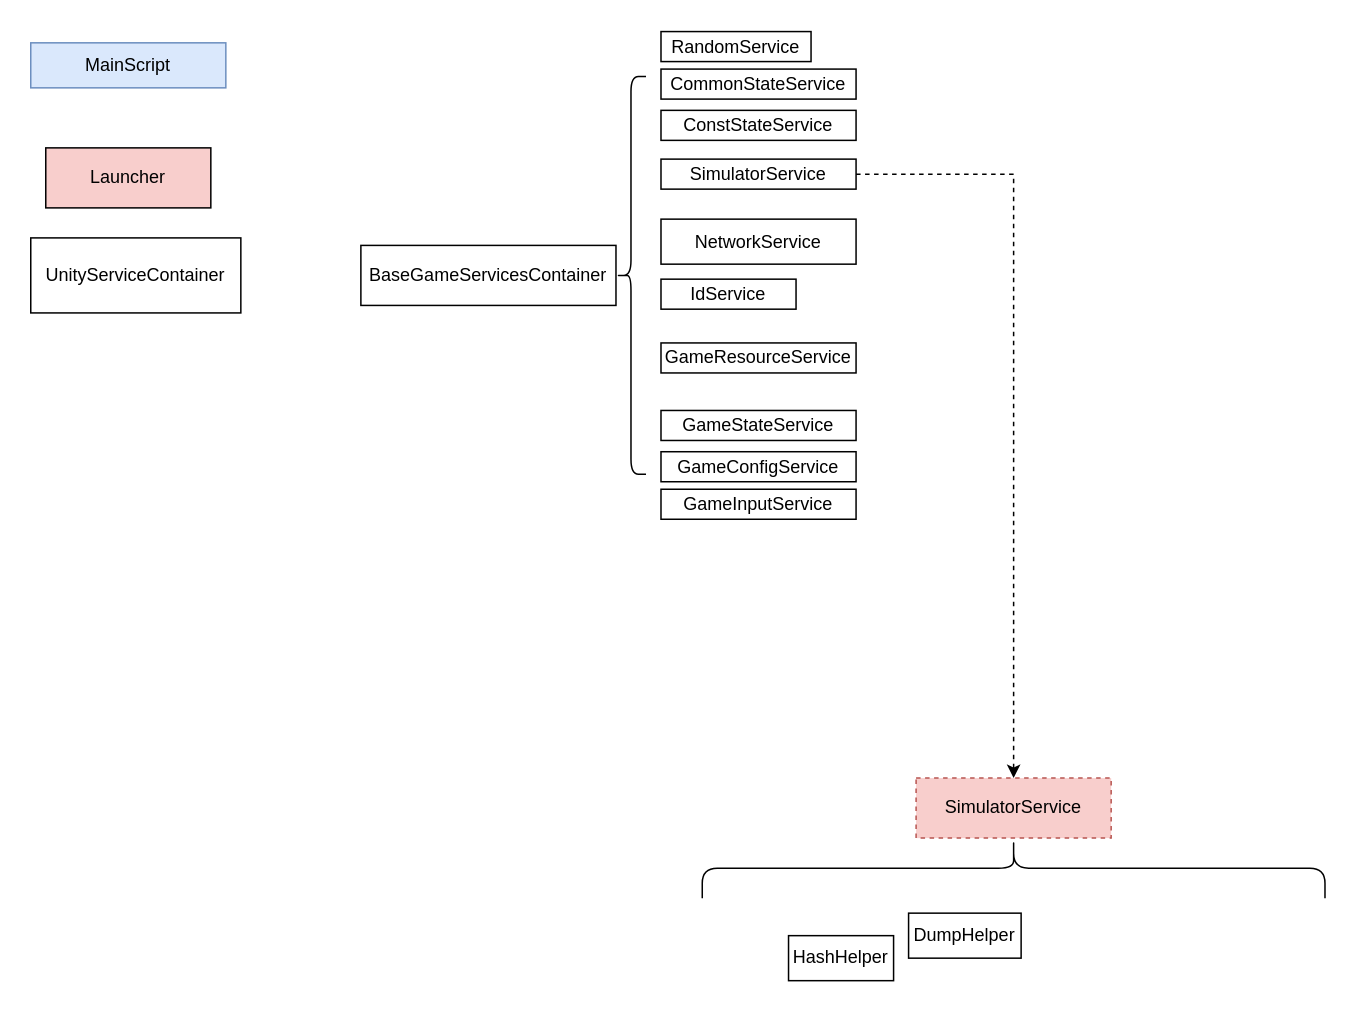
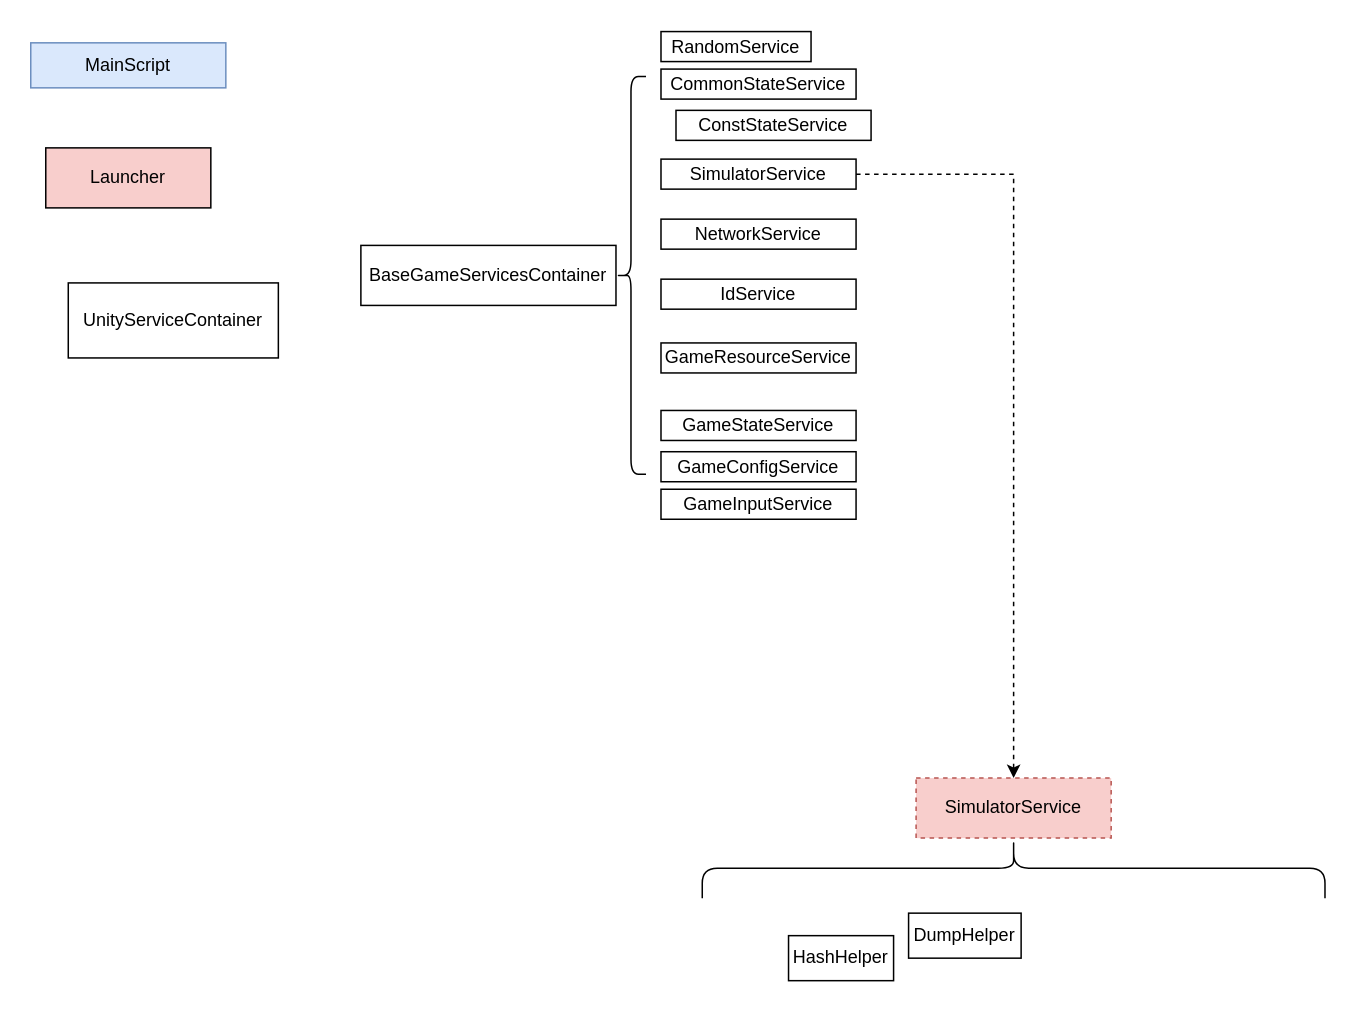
node "ConstStateService": moved (758, 125) -> (773, 125)
node "NetworkService": size 195x45 -> 195x30
node "UnityServiceContainer": moved (136, 275) -> (173, 320)
node "IdService": size 135x30 -> 195x30
